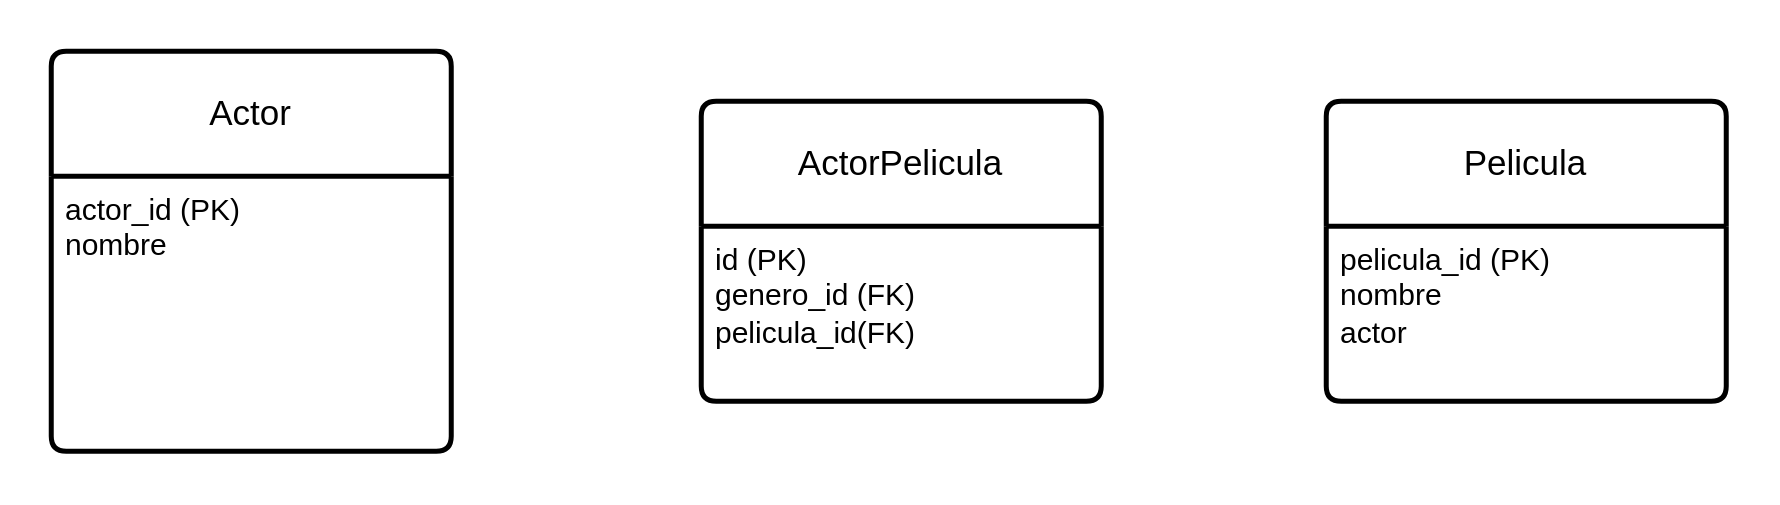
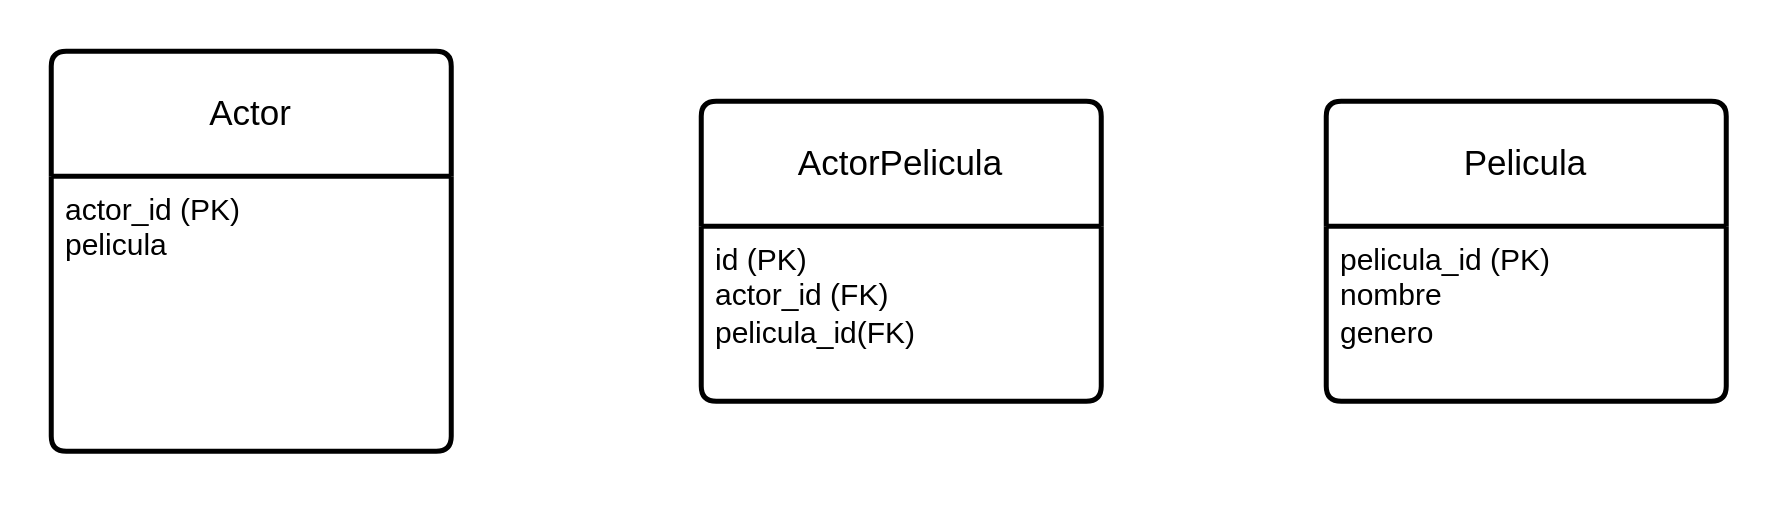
node "actor_id (PK) nombre": label "actor_id (PK) nombre" -> "actor_id (PK) pelicula"
node "id (PK) genero_id (FK) pelicula_id(FK)": label "id (PK) genero_id (FK) pelicula_id(FK)" -> "id (PK) actor_id (FK) pelicula_id(FK)"
node "pelicula_id (PK) nombre actor": label "pelicula_id (PK) nombre actor" -> "pelicula_id (PK) nombre genero"
